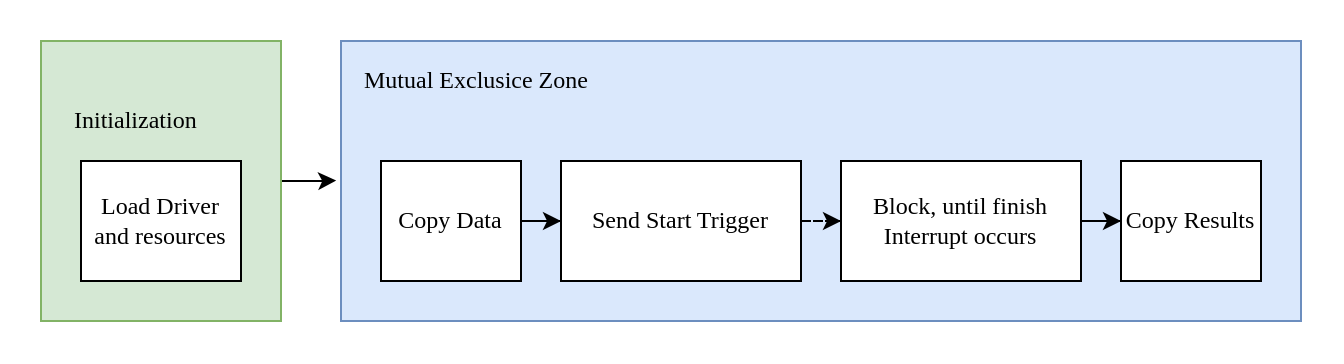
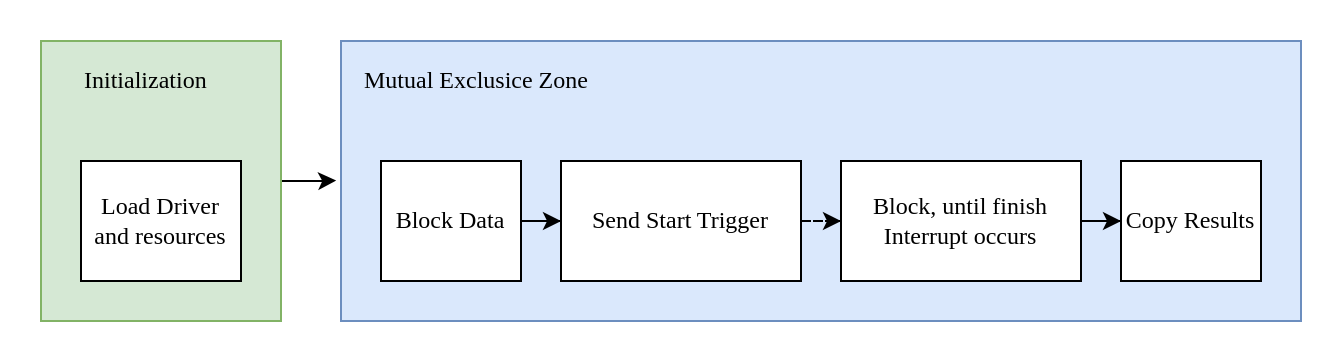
node "Initialization": moved (161, 121) -> (171, 81)
node "Copy Data": label "Copy Data" -> "Block Data"
